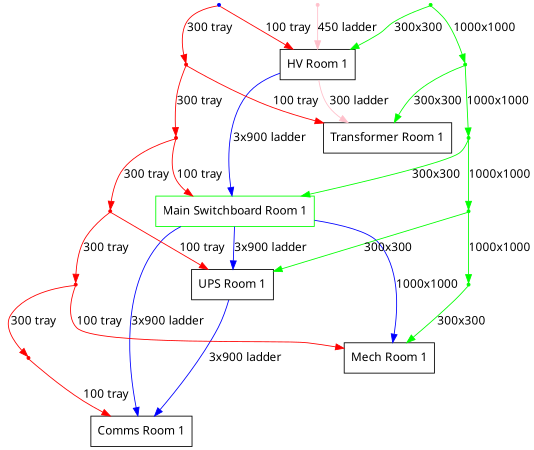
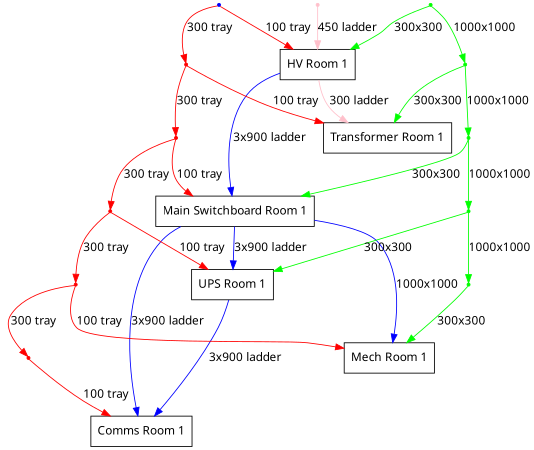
node "Main Switchboard Room 1": color green -> black
